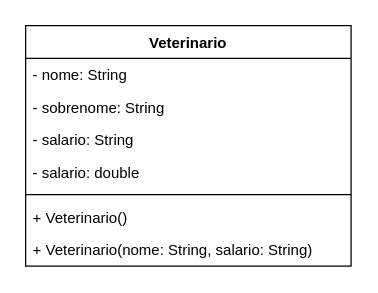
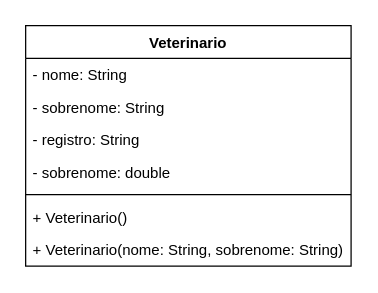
node "- salario: String": label "- salario: String" -> "- registro: String"
node "- salario: double": label "- salario: double" -> "- sobrenome: double"
node "+ Veterinario(nome: String, salario: String)": label "+ Veterinario(nome: String, salario: String)" -> "+ Veterinario(nome: String, sobrenome: String)"
